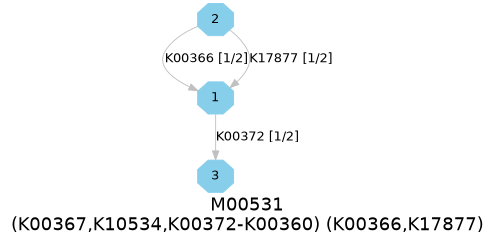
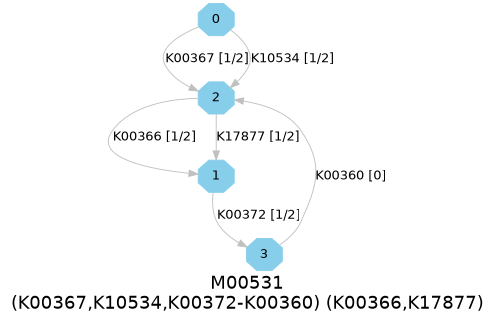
node "0": added
edge "3" -> "2": added, label "K00360 [0]"
